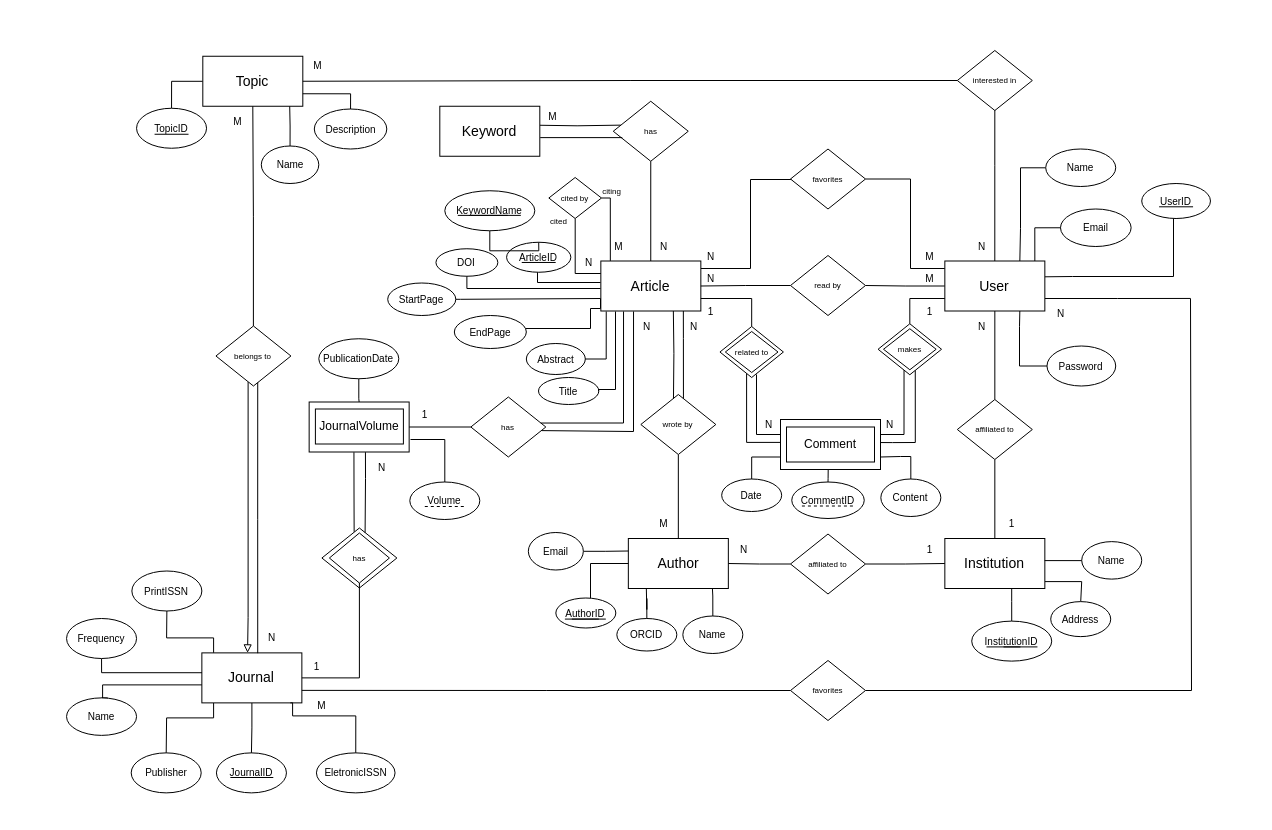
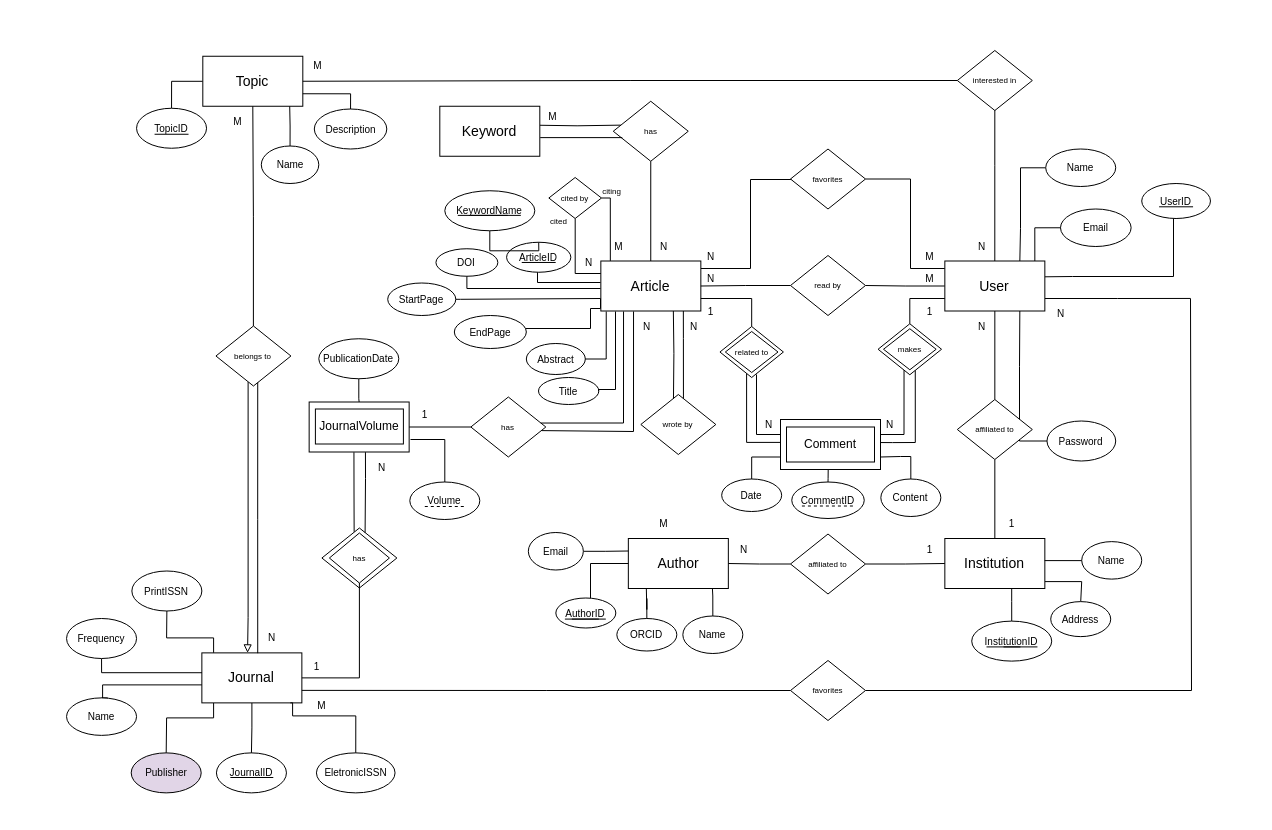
node "Password": moved (1081, 366) -> (1081, 441)
edge "wrote by" -- "Author": removed
node "Publisher": fillcolor #ffffff -> #e1d5e7
